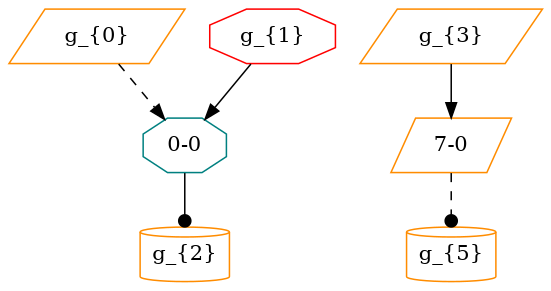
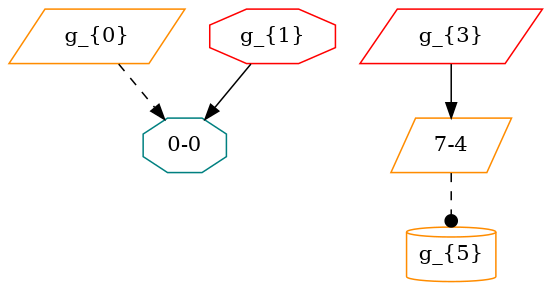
node "g_{3}": color darkorange -> red
node "7-0": label "7-0" -> "7-4"
node "g_{2}": removed
